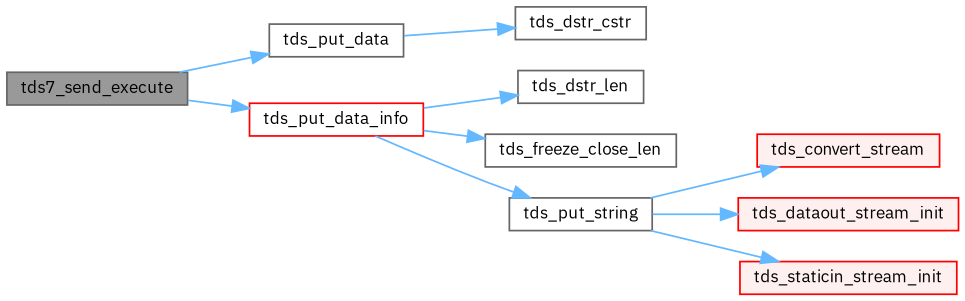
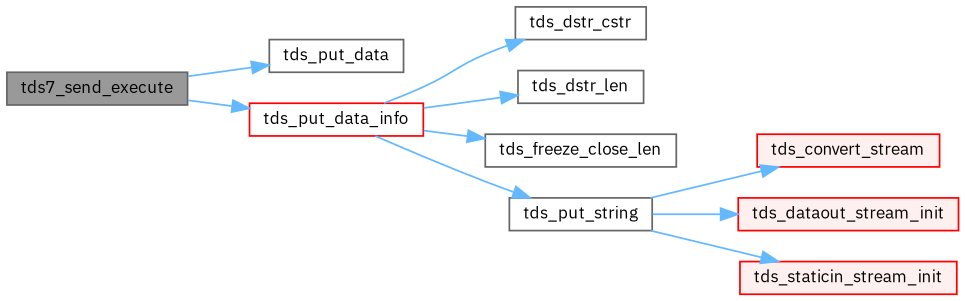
edge "tds_put_data" -> "tds_dstr_cstr": now "tds_put_data_info" -> "tds_dstr_cstr"
